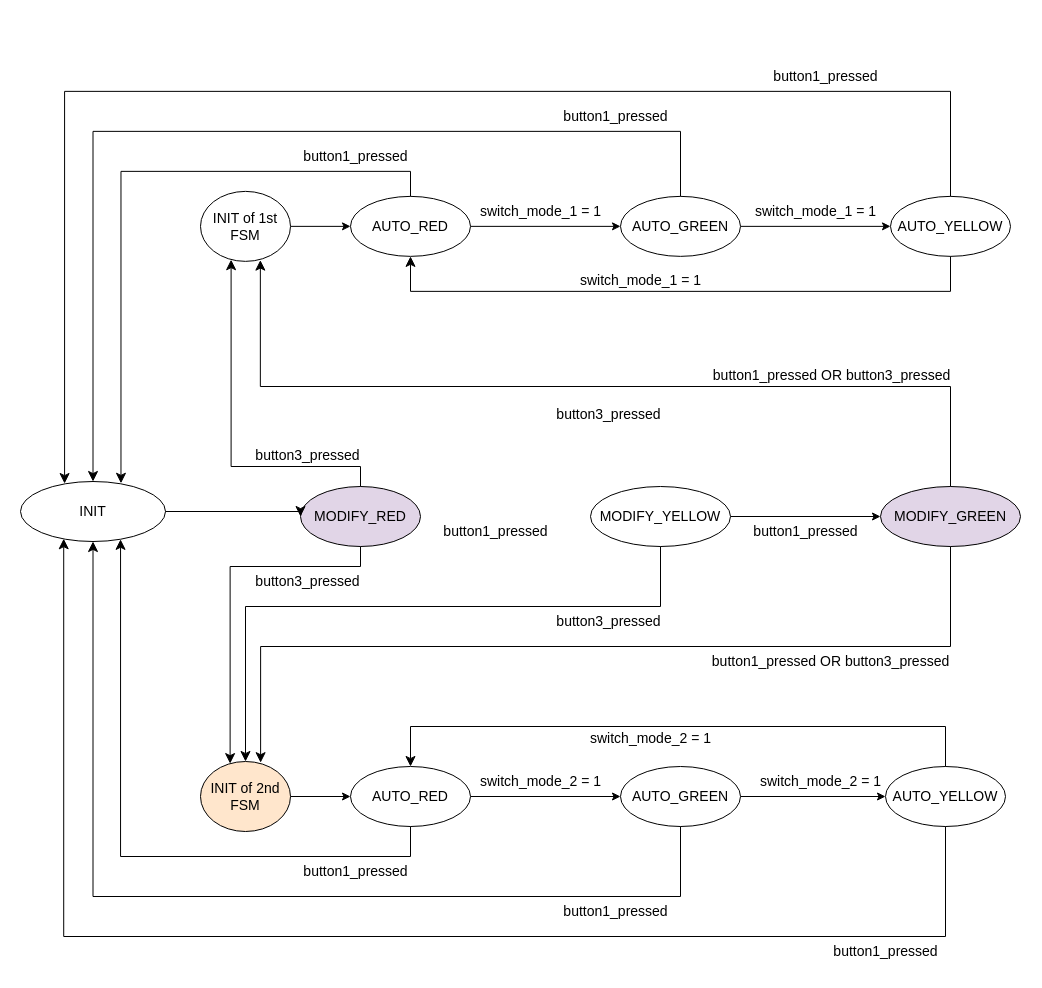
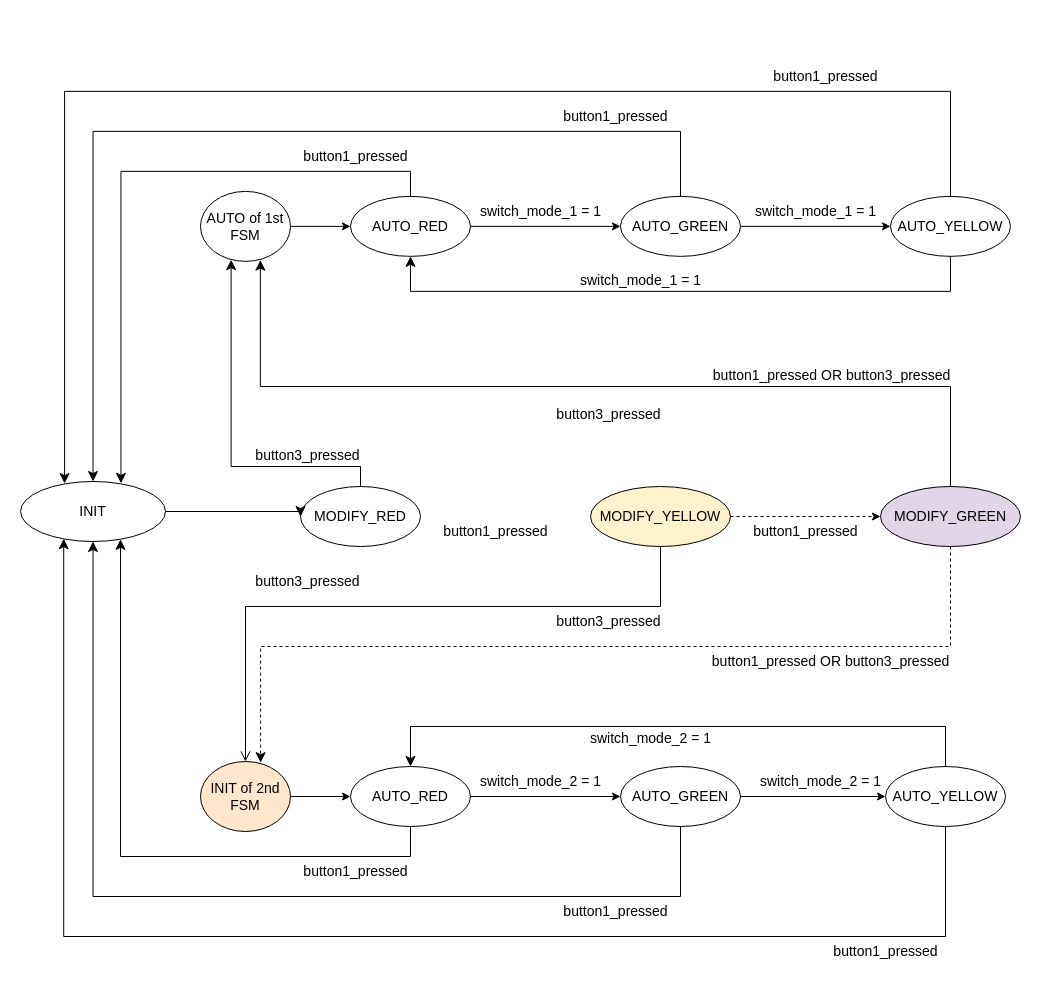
node "INIT of 1st FSM": label "INIT of 1st FSM" -> "AUTO of 1st FSM"
node "MODIFY_RED": fillcolor #e1d5e7 -> #ffffff
node "MODIFY_YELLOW": fillcolor #ffffff -> #fff2cc
edge "MODIFY_YELLOW" -> "MODIFY_GREEN": style solid -> dashed
edge "MODIFY_RED" -> "INIT of 2nd FSM": removed
edge "MODIFY_GREEN" -> "INIT of 2nd FSM": style solid -> dashed
edge "MODIFY_YELLOW" -> "INIT of 2nd FSM": arrowhead classic -> open
